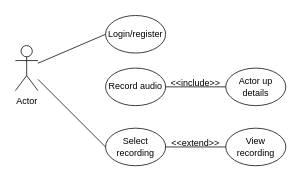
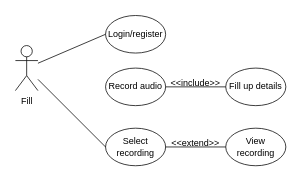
node "Actor up details": label "Actor up details" -> "Fill up details"
node "Actor": label "Actor" -> "Fill"
